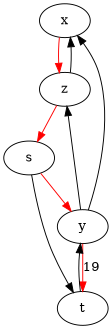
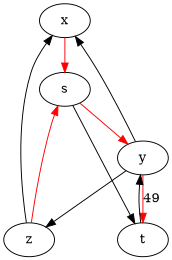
edge "x" -> "z": now "x" -> "s"
edge "y" -> "t": label "19" -> "49"
